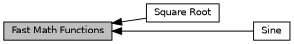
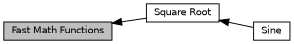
edge "Sine" -> "Fast Math Functions": now "Sine" -> "Square Root"
